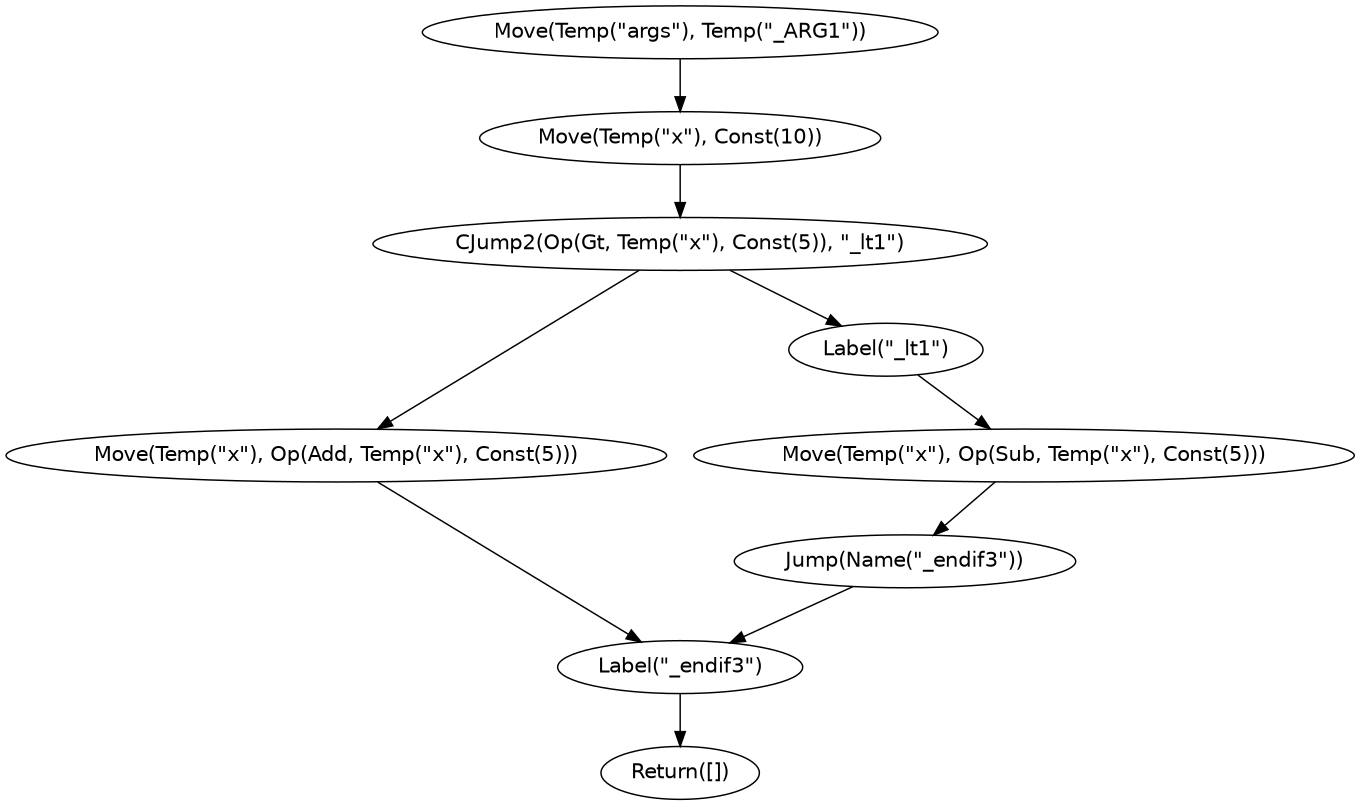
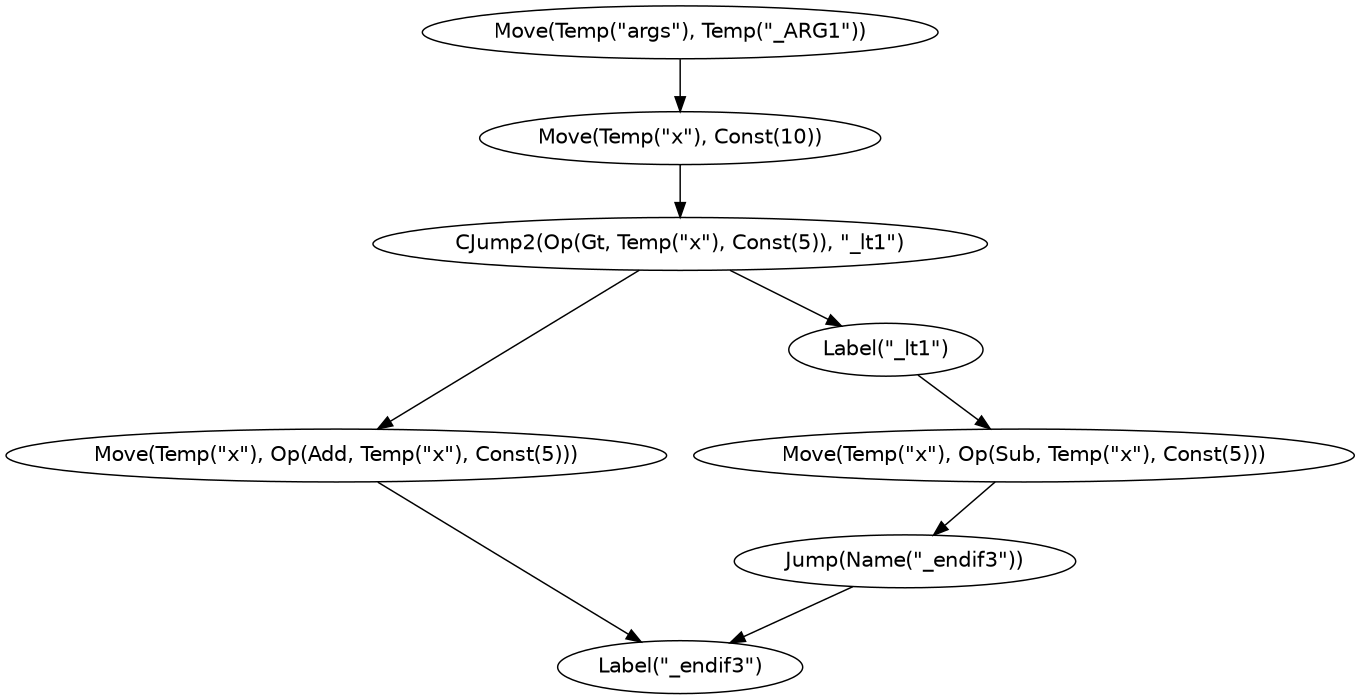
node "Return([])": removed
